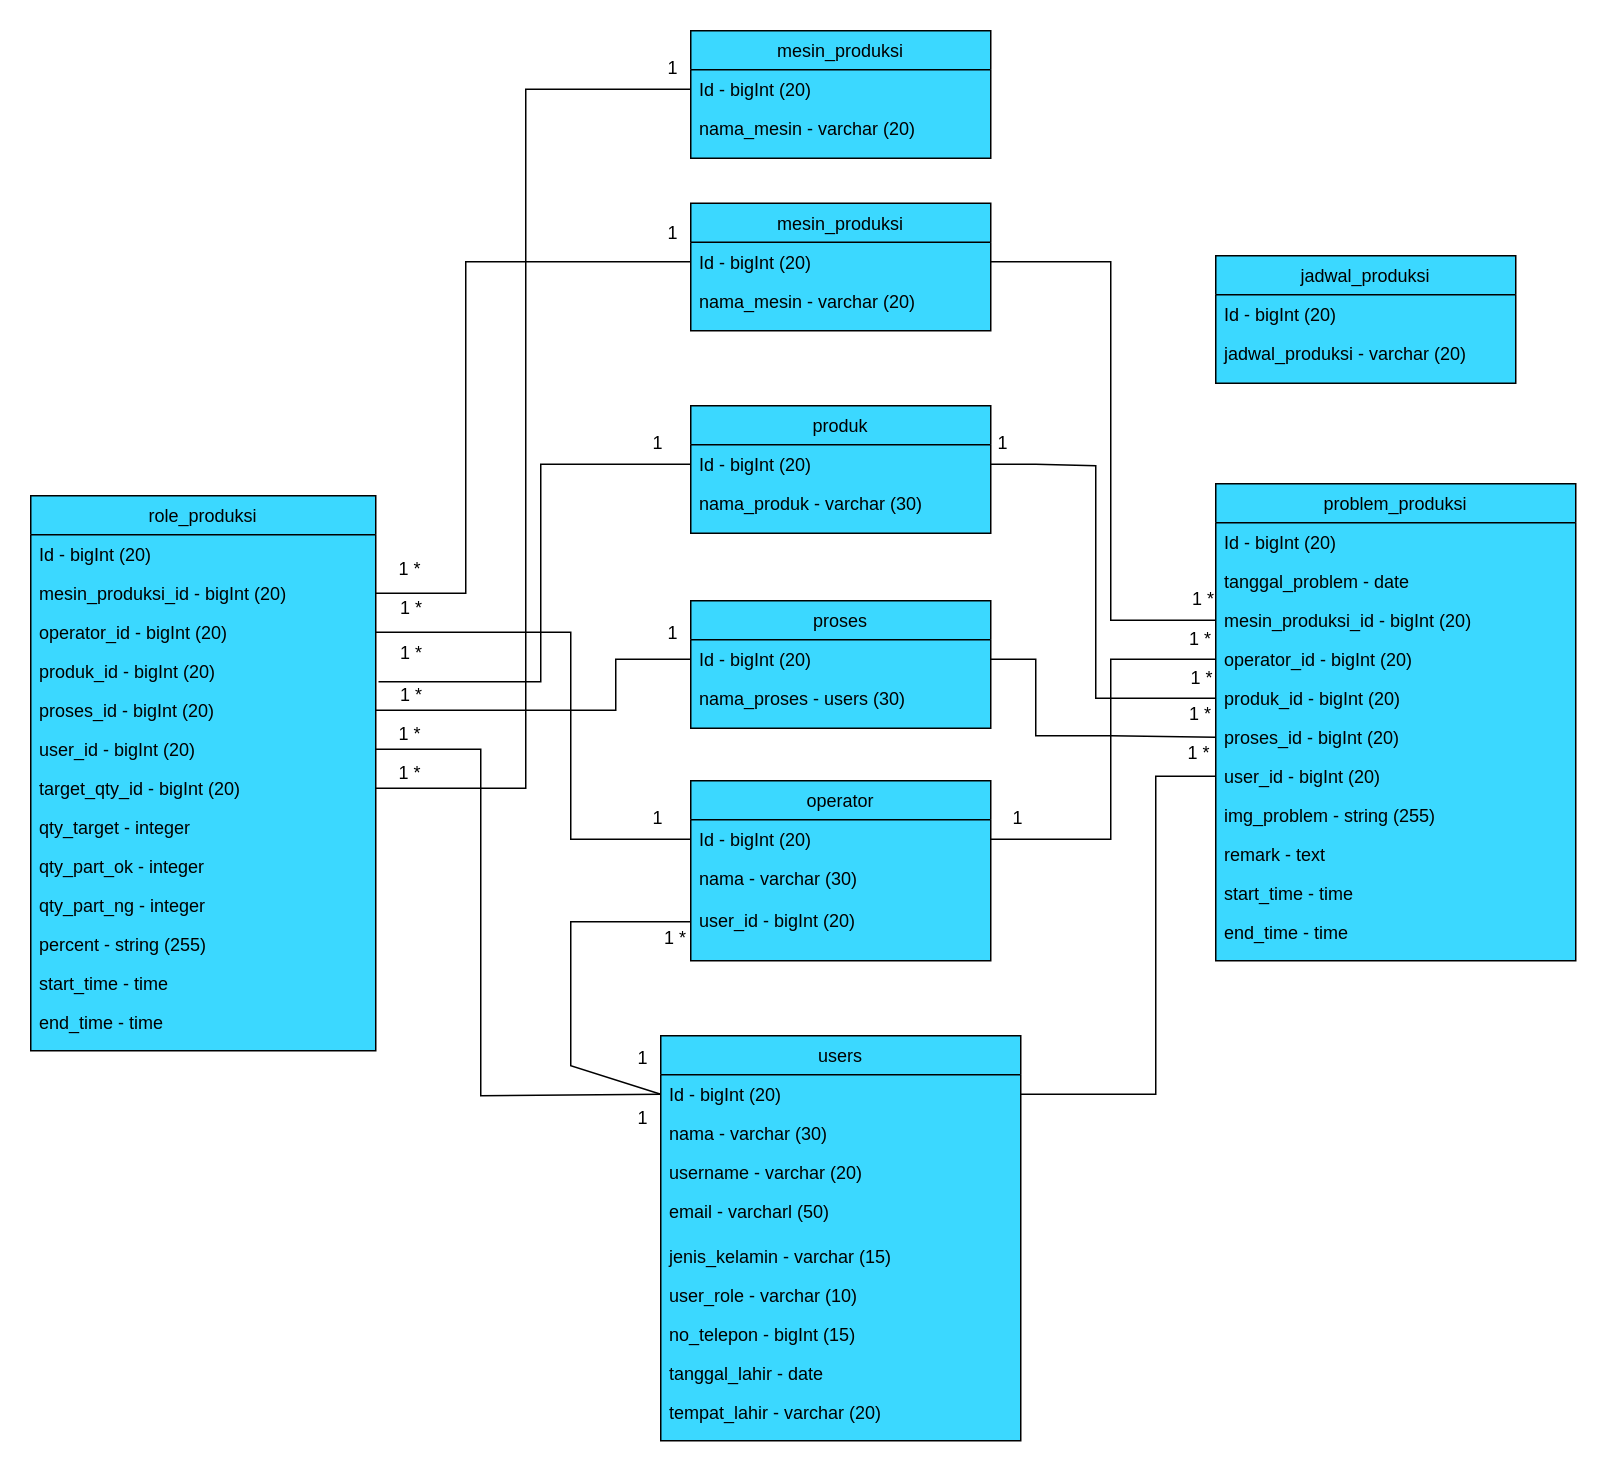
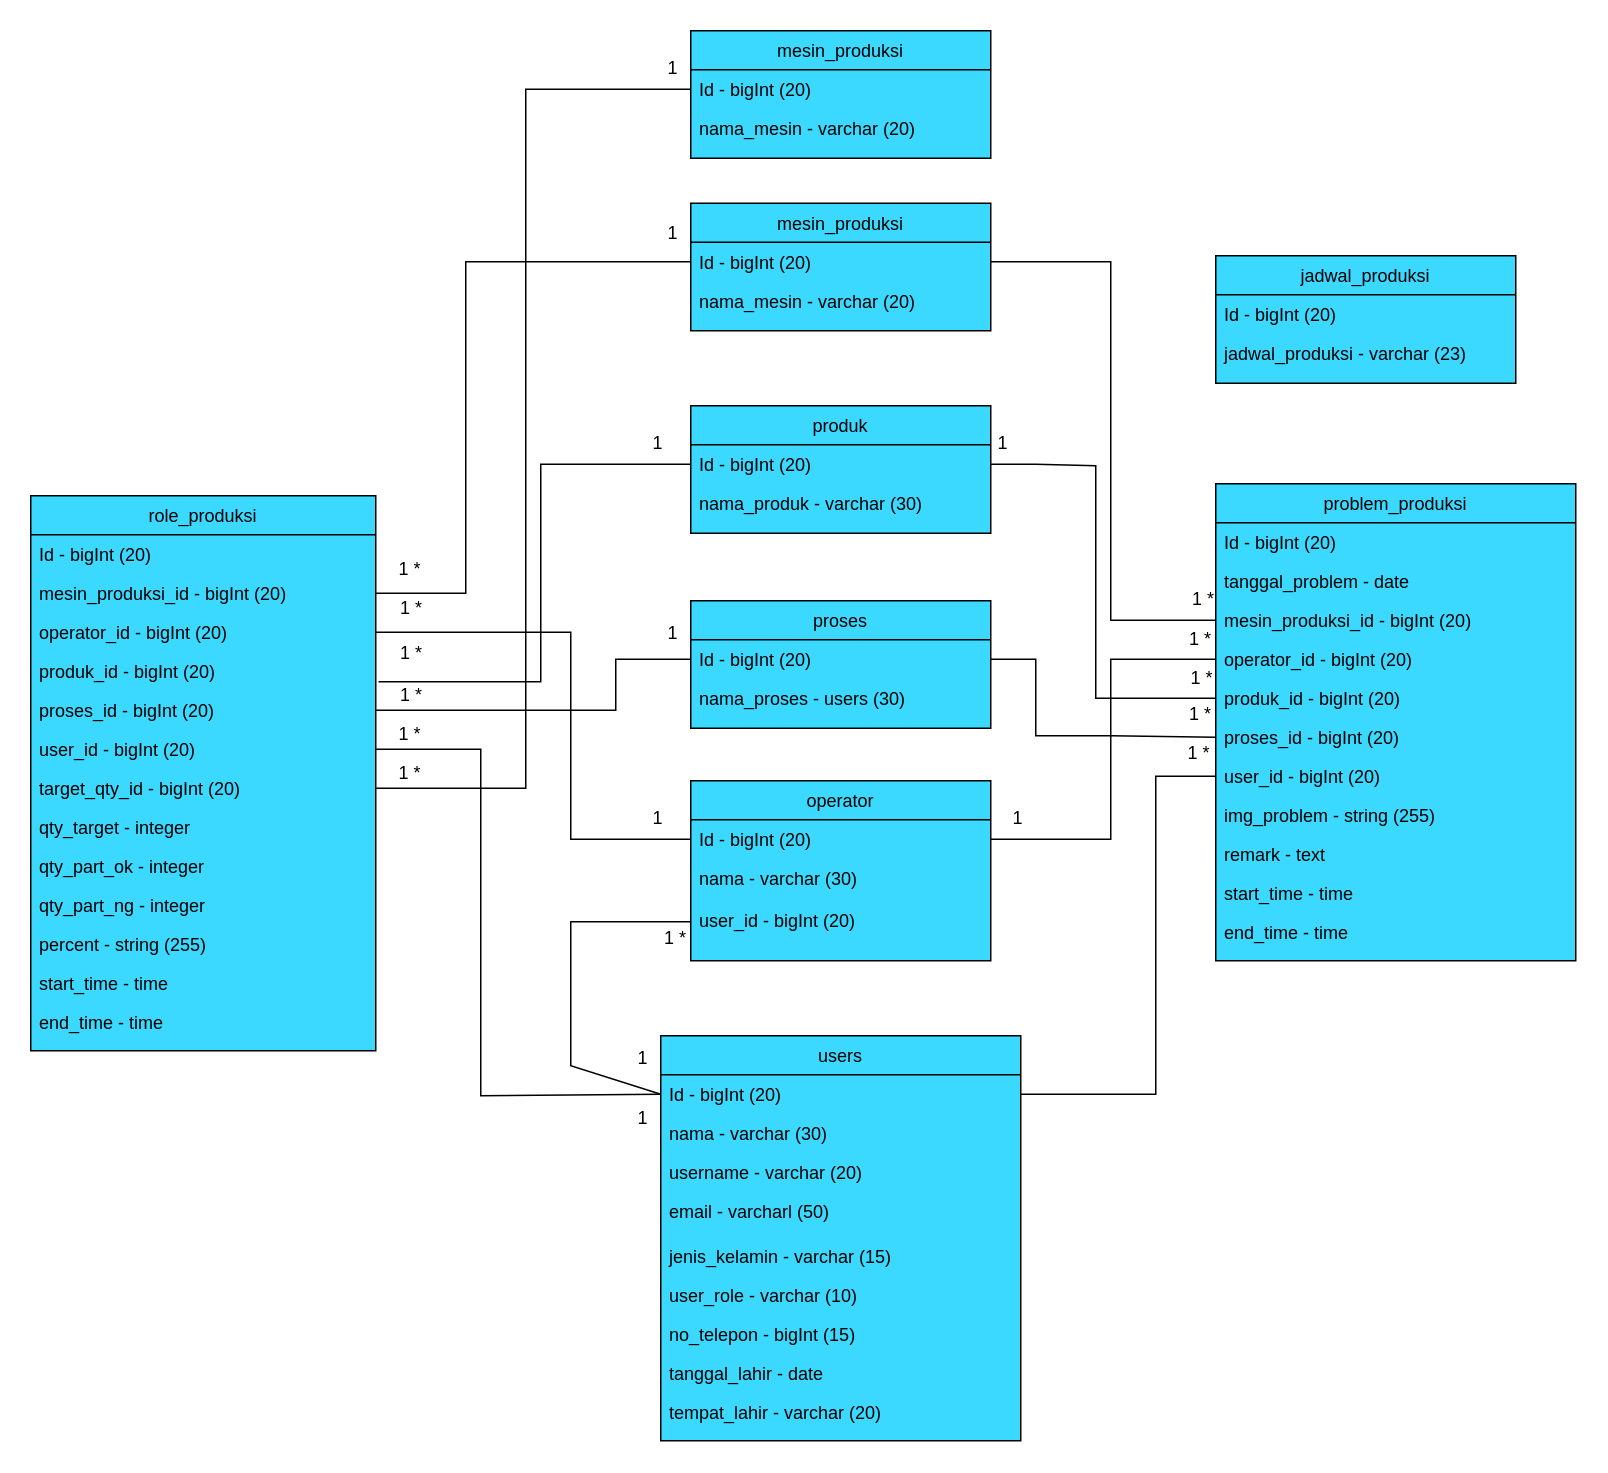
node "jadwal_produksi - varchar (20)": label "jadwal_produksi - varchar (20)" -> "jadwal_produksi - varchar (23)"
